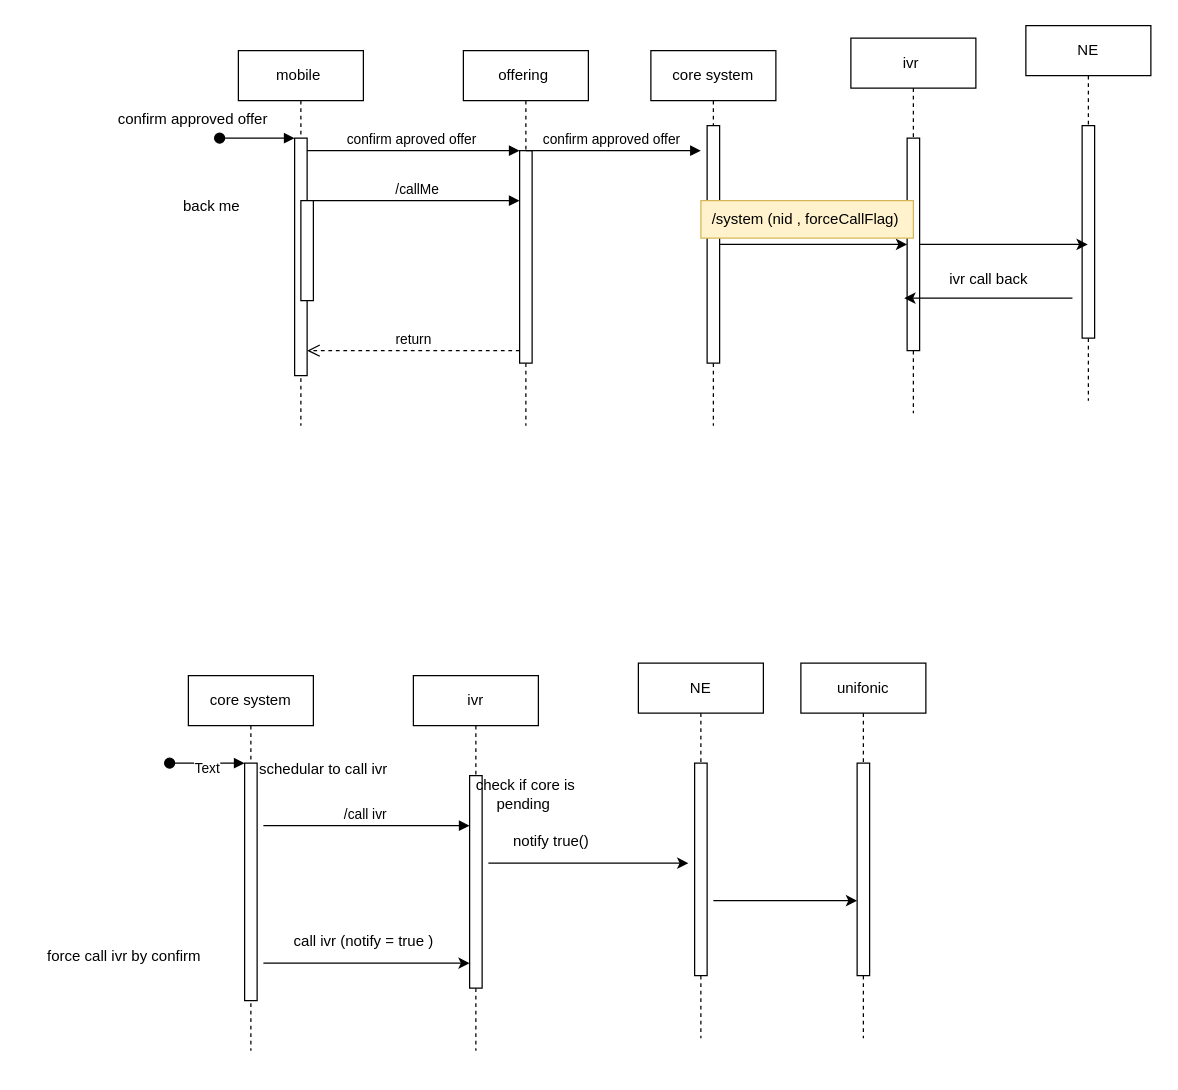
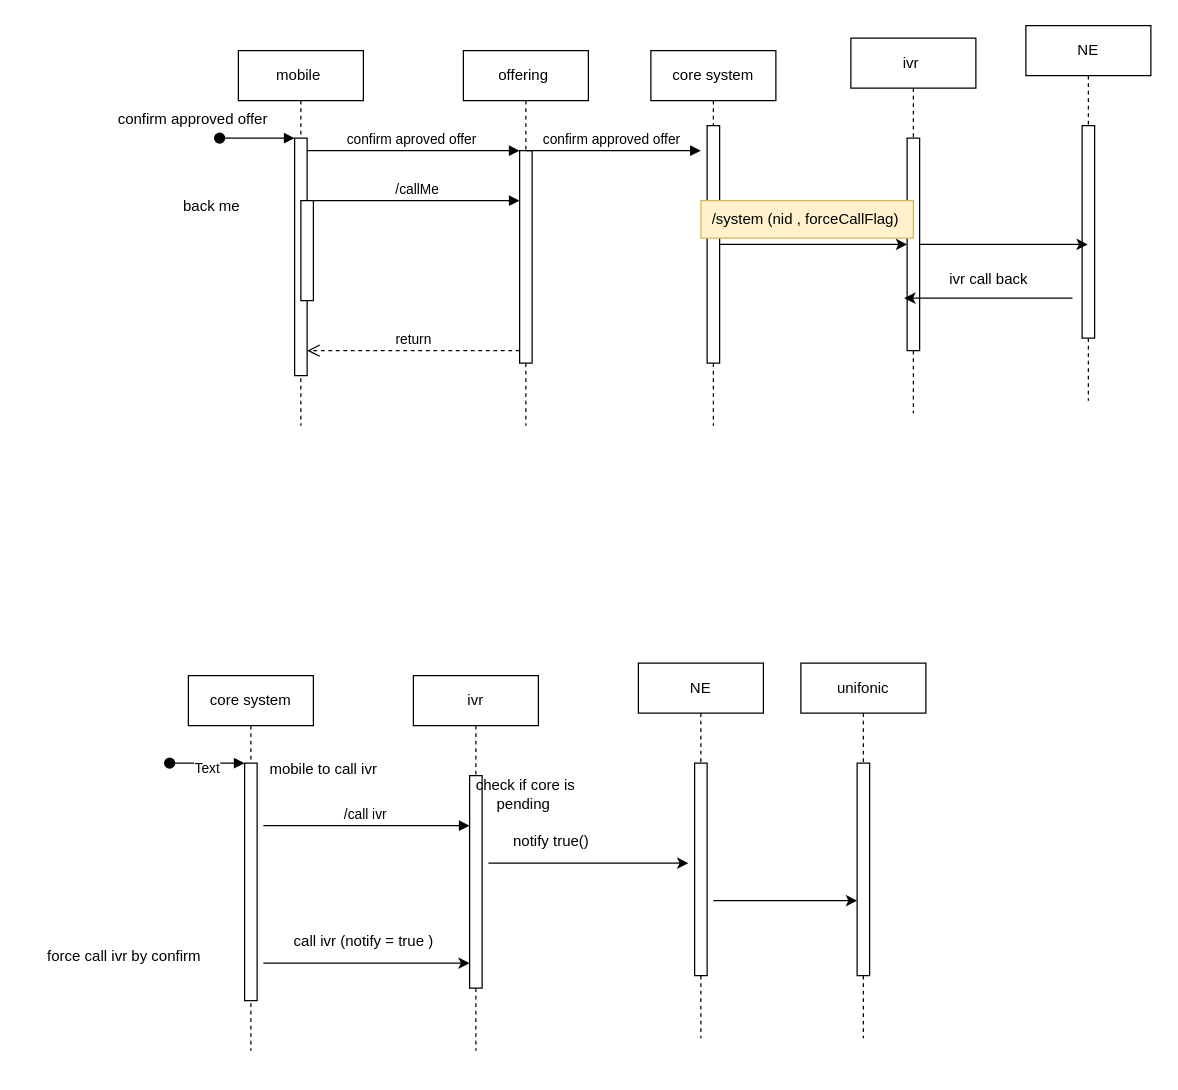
node "schedular to call ivr": label "schedular to call ivr" -> "mobile to call ivr"
